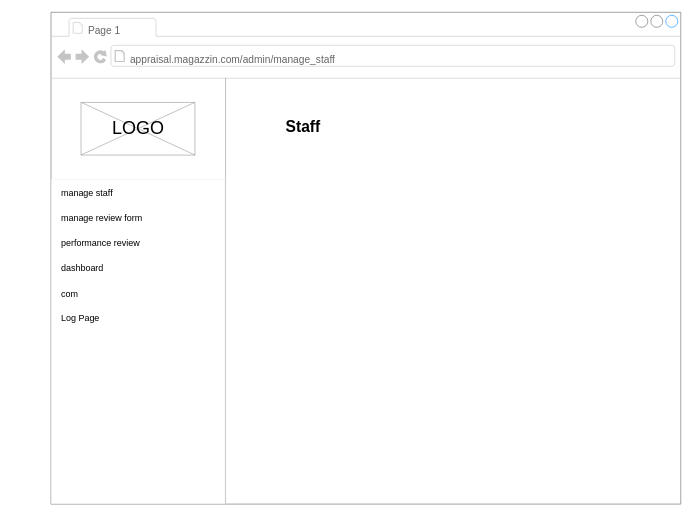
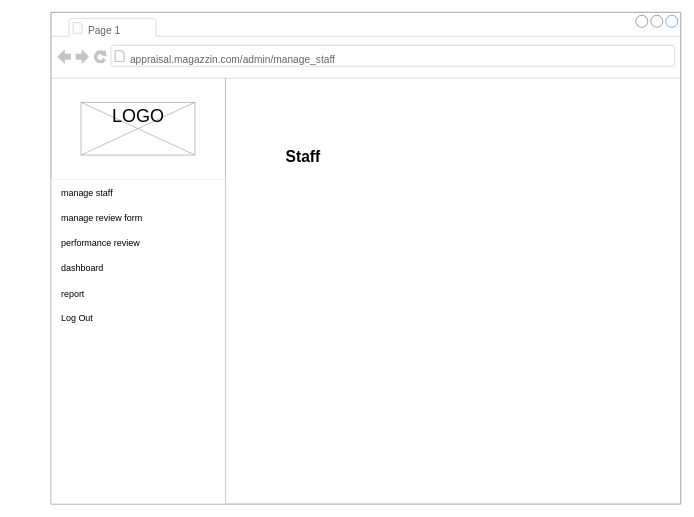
node "Staff": moved (303, 127) -> (303, 157)
node "LOGO": moved (139, 131) -> (139, 119)
node "com": label "com" -> "report"
node "Log Page": label "Log Page" -> "Log Out"
